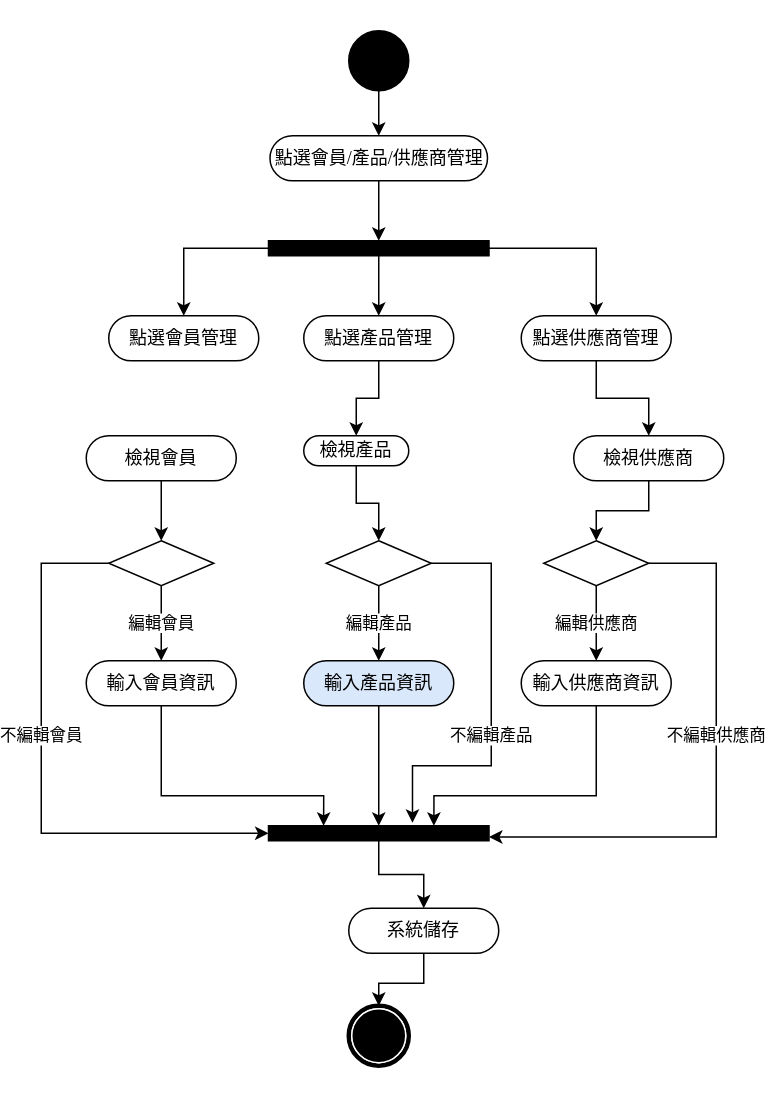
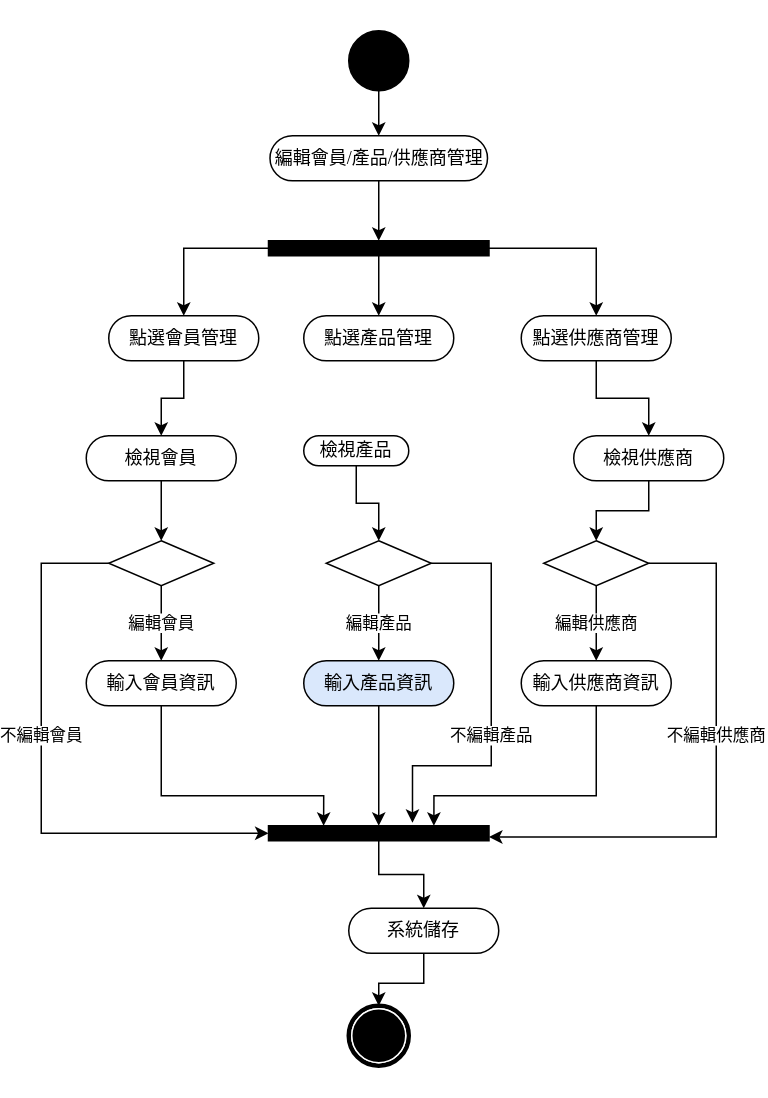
node "點選會員/產品/供應商管理": label "點選會員/產品/供應商管理" -> "編輯會員/產品/供應商管理"
edge "點選會員管理" -> "檢視會員": added
edge "點選產品管理" -> "檢視產品": removed
